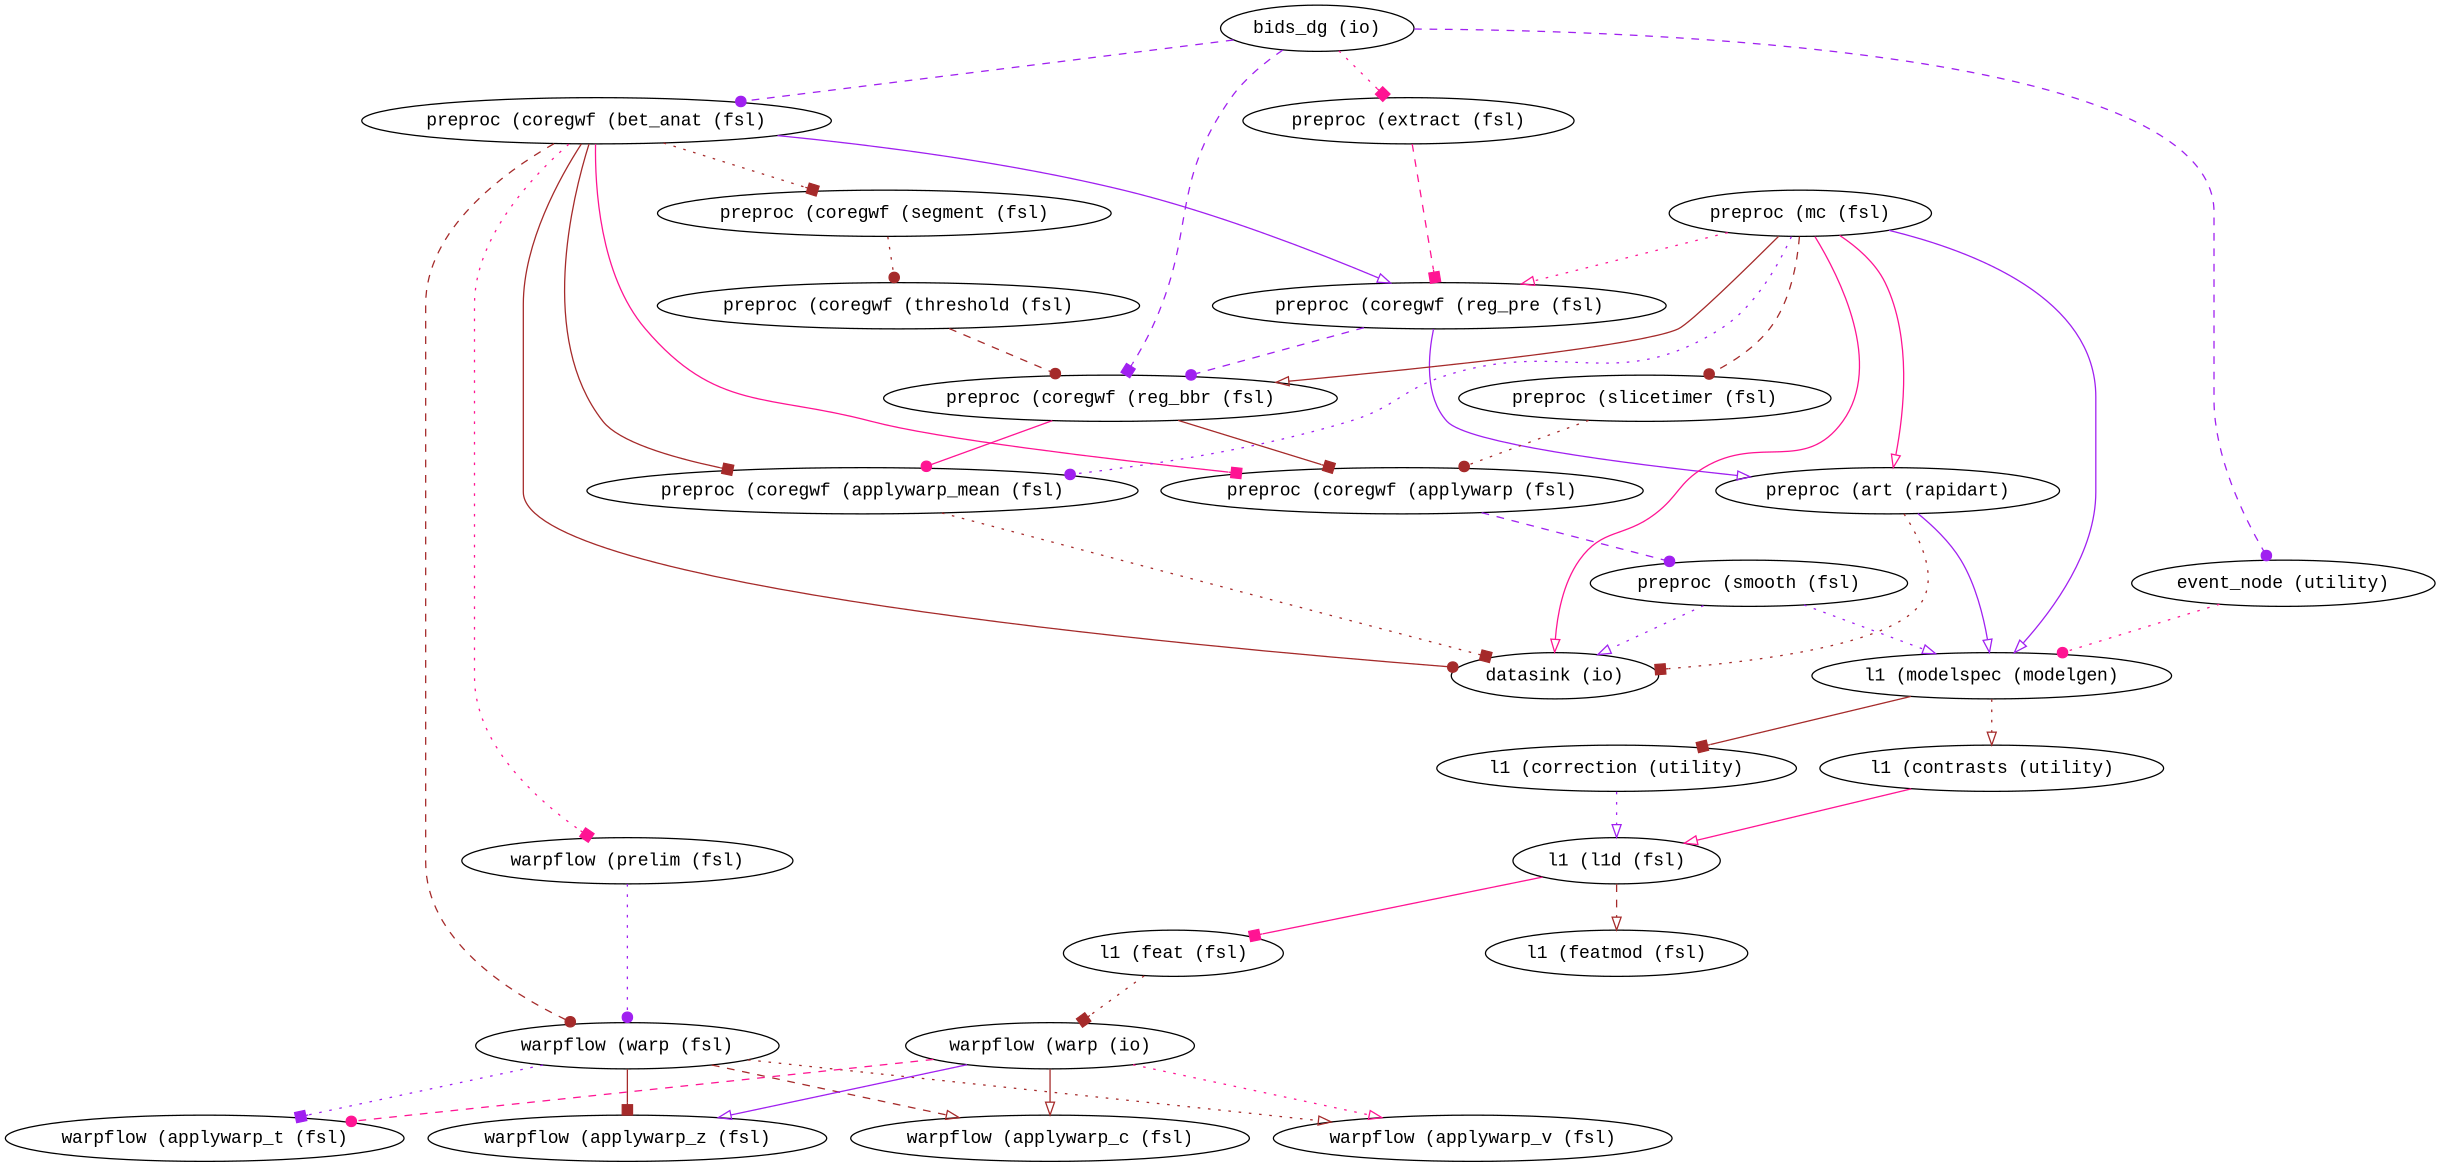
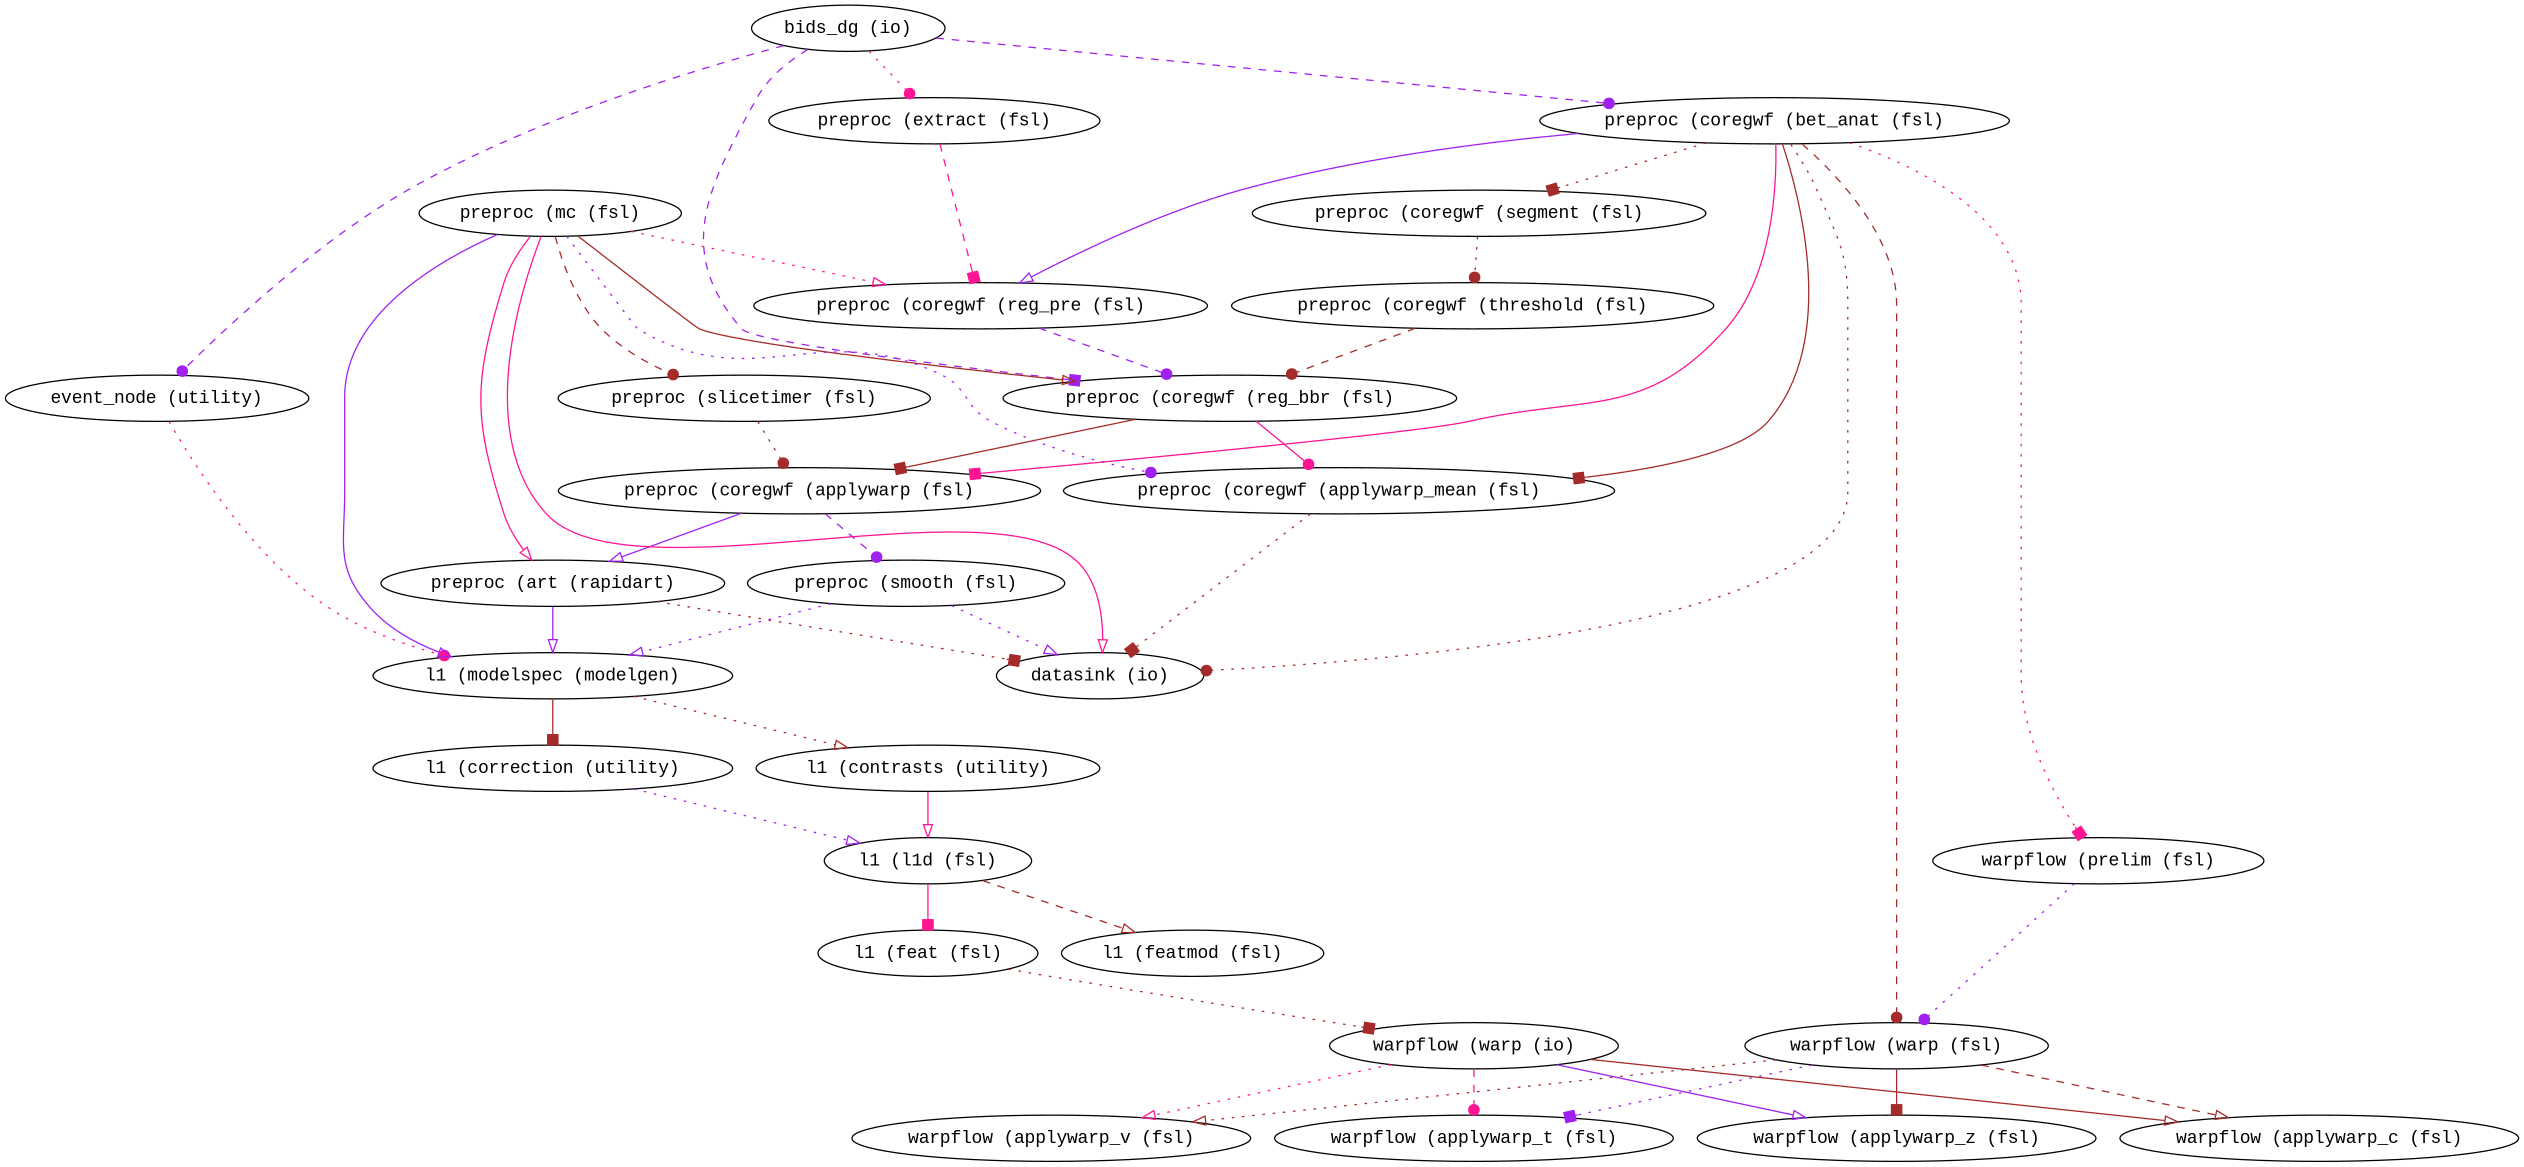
edge "bids_dg (io)" -> "preproc (extract (fsl)": arrowhead box -> dot
edge "preproc (coregwf (reg_pre (fsl)" -> "preproc (art (rapidart)": now "preproc (coregwf (applywarp (fsl)" -> "preproc (art (rapidart)"
edge "preproc (coregwf (bet_anat (fsl)" -> "datasink (io)": style solid -> dotted
